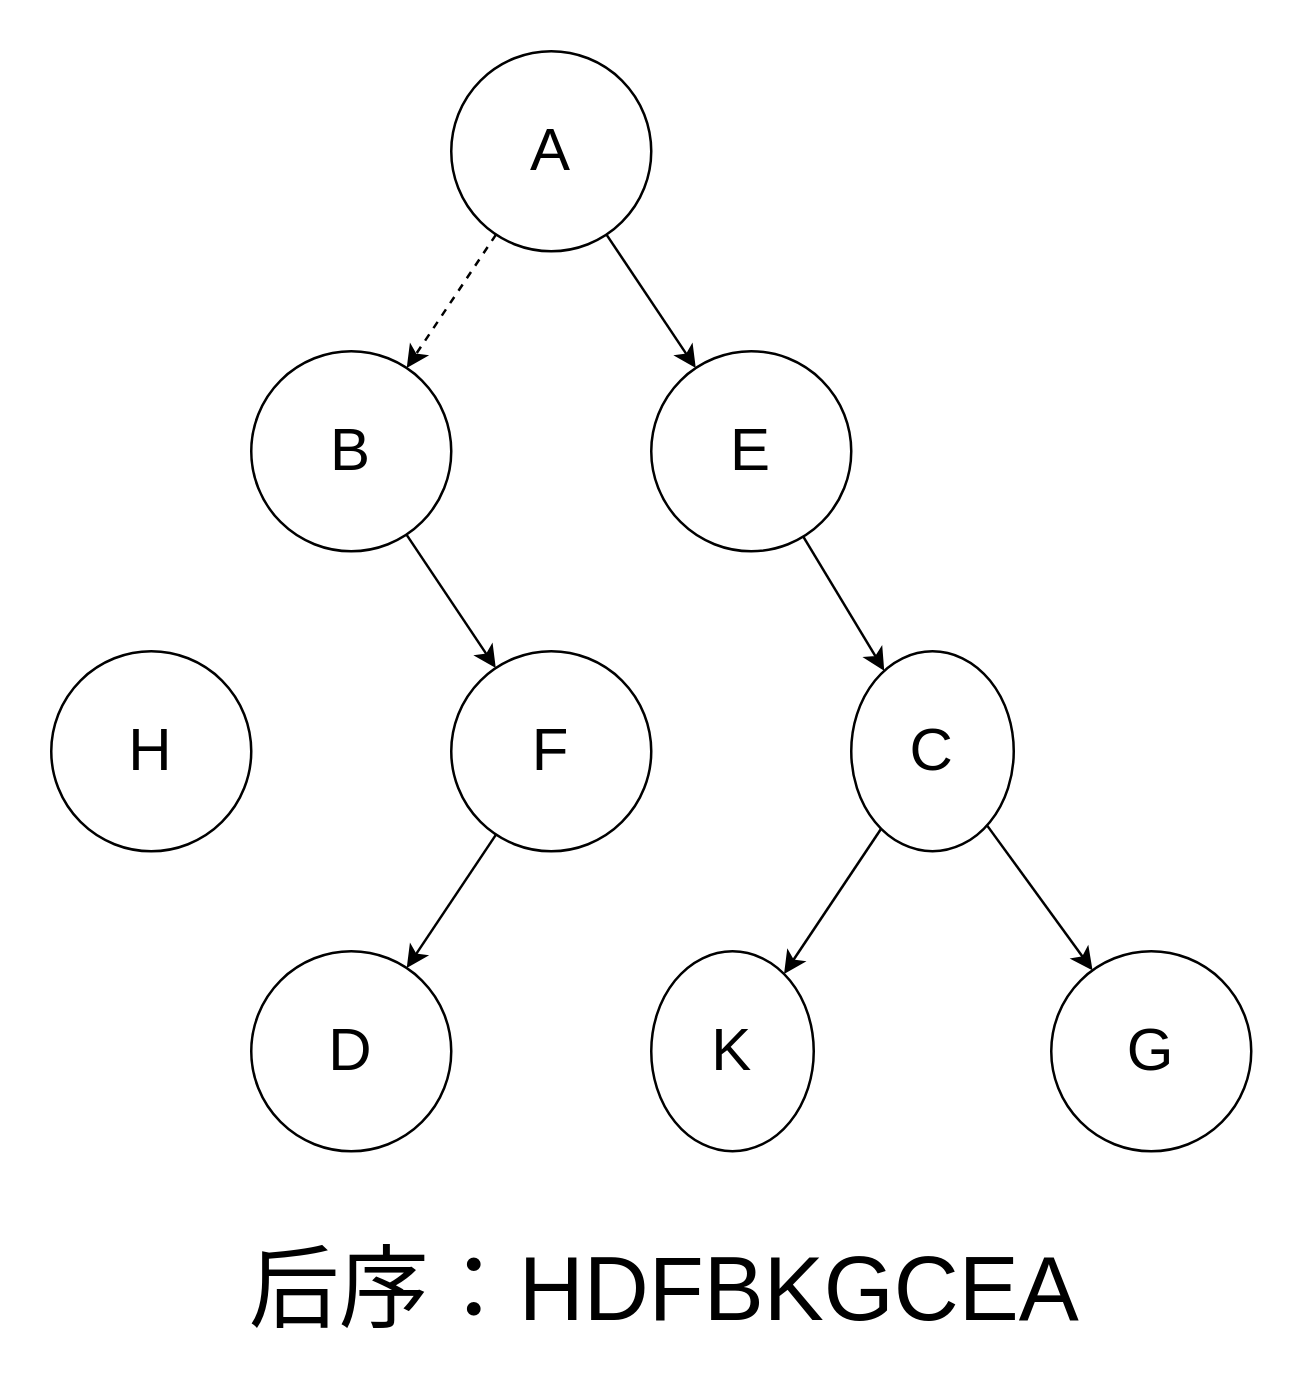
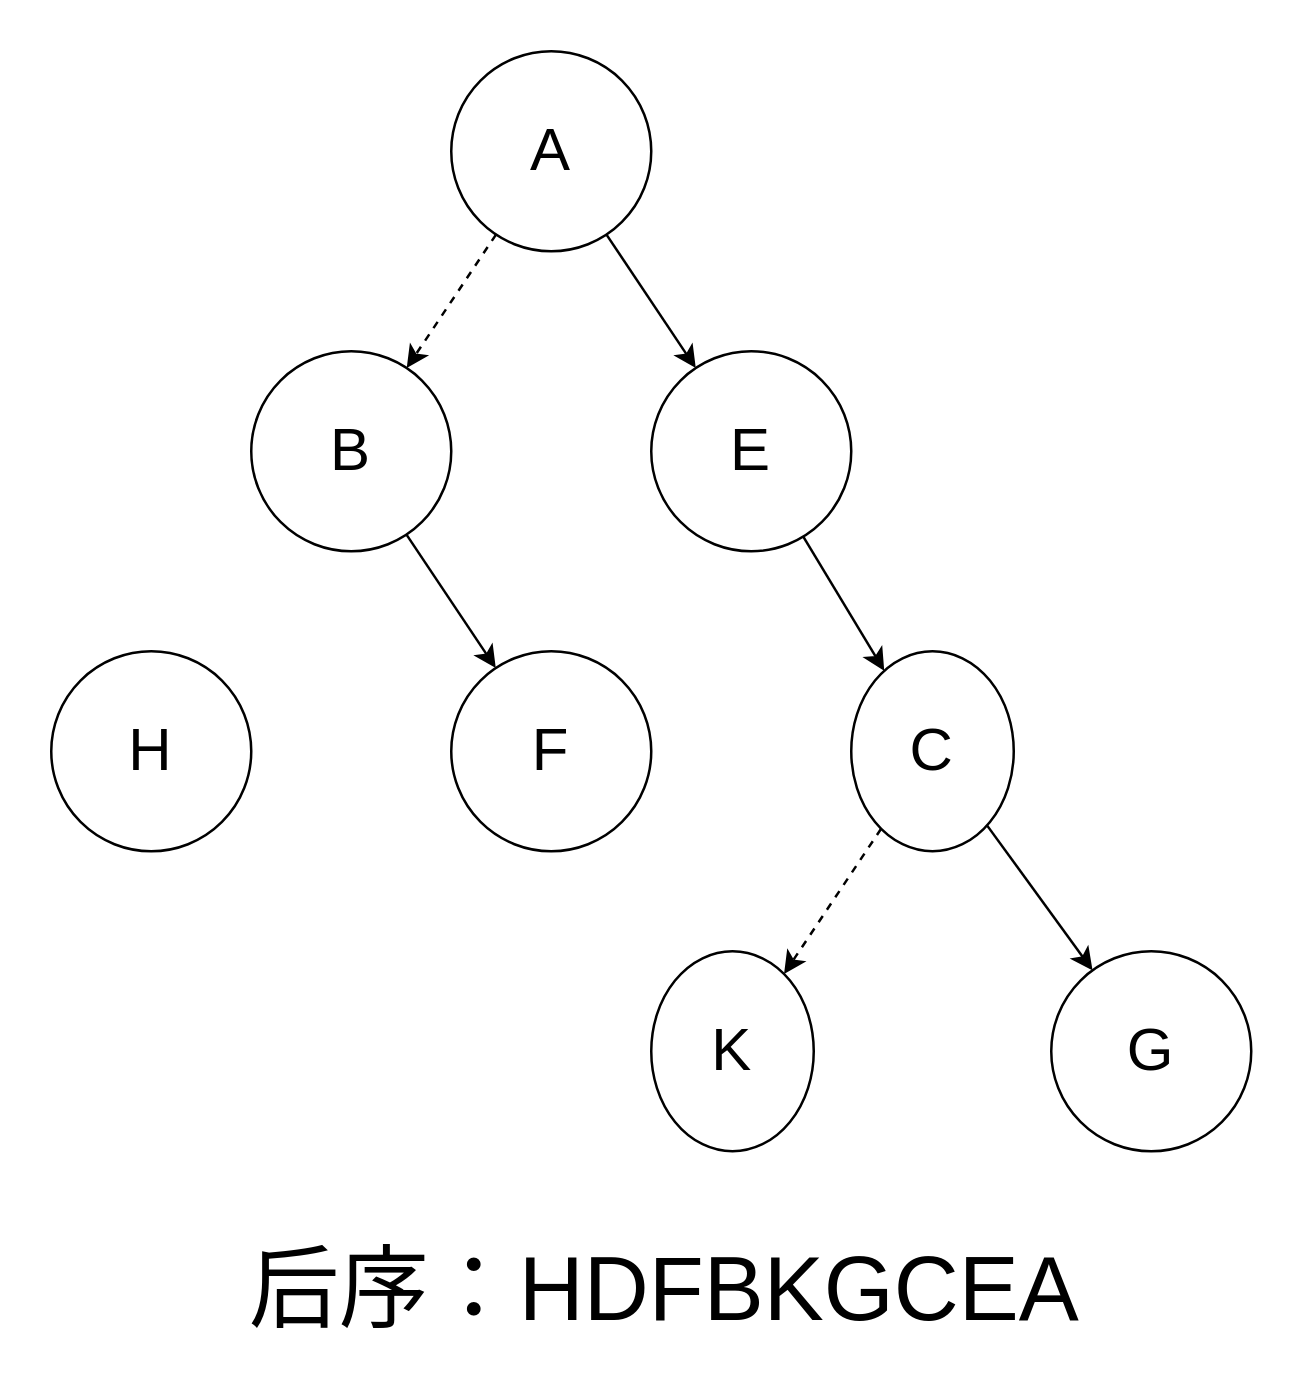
edge "C" -> "K": style solid -> dashed
edge "F" -> "D": removed
node "D": removed
